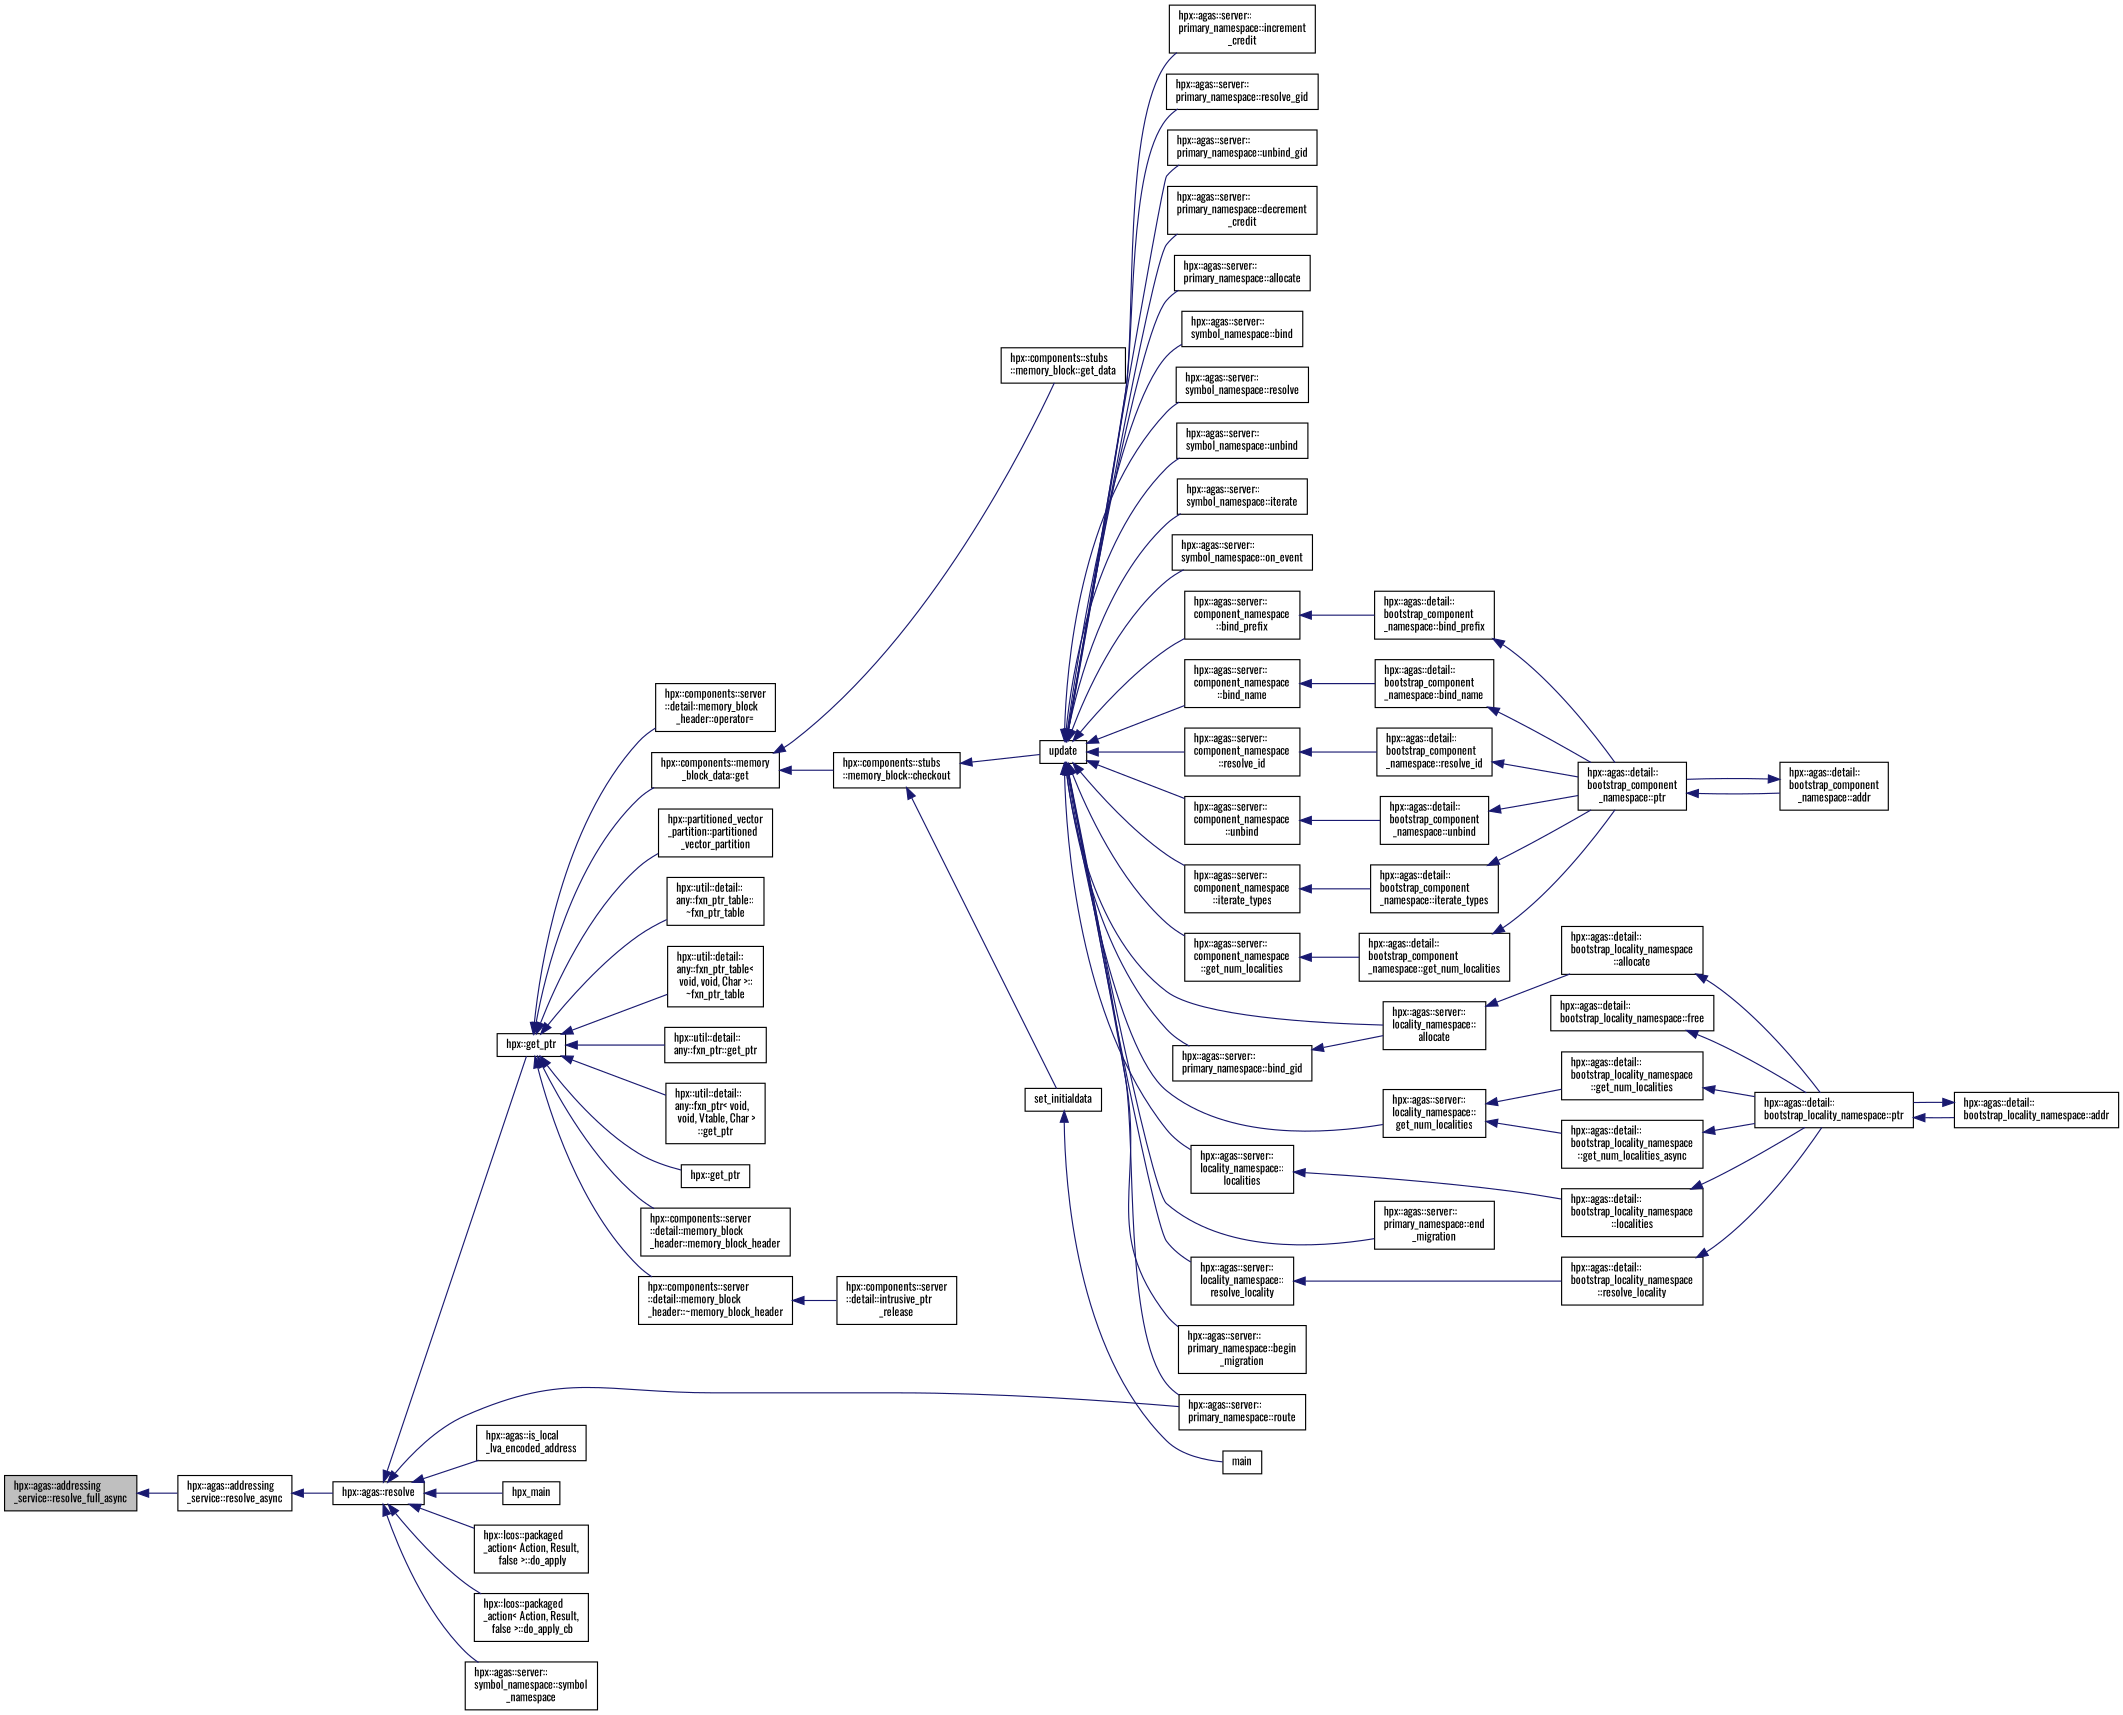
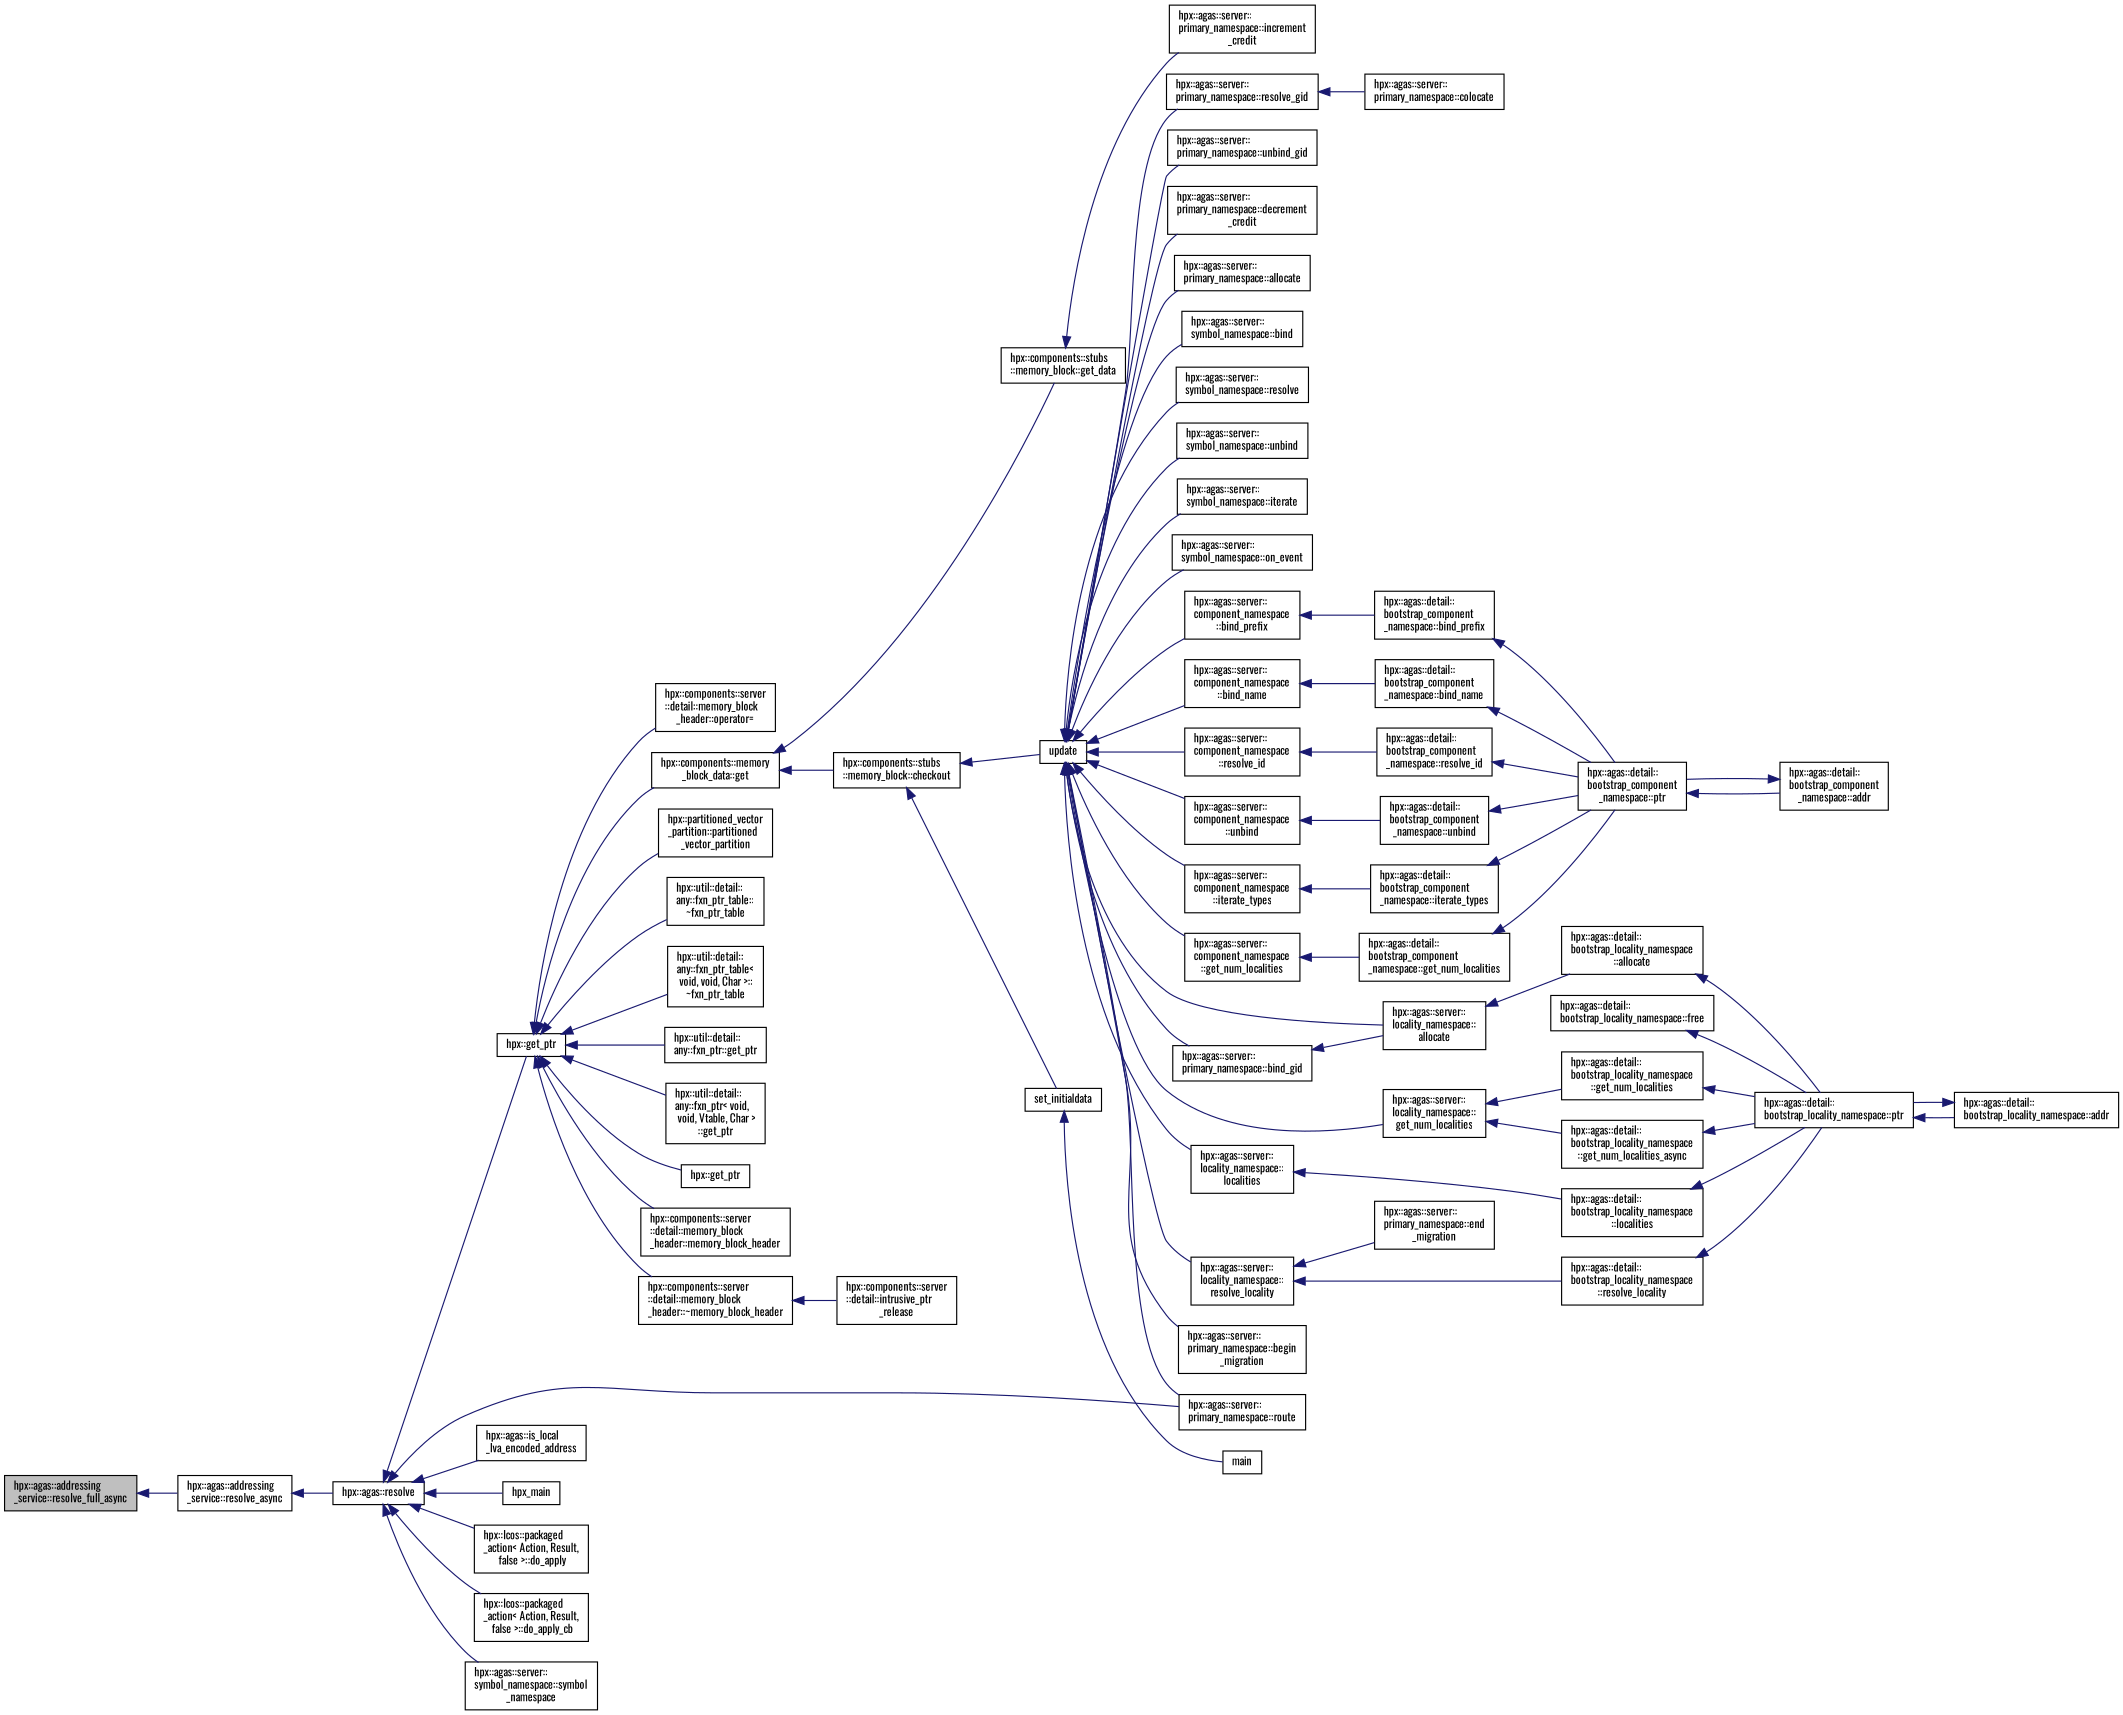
node "hpx::agas::server:: primary_namespace::colocate": added
edge "hpx::agas::server:: primary_namespace::increment _credit" -> "update": now "hpx::agas::server:: primary_namespace::increment _credit" -> "hpx::components::stubs ::memory_block::get_data"
edge "hpx::agas::server:: primary_namespace::end _migration" -> "update": now "hpx::agas::server:: primary_namespace::end _migration" -> "hpx::agas::server:: locality_namespace:: resolve_locality"
